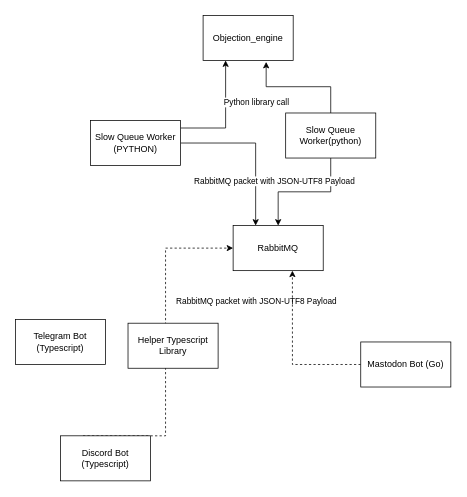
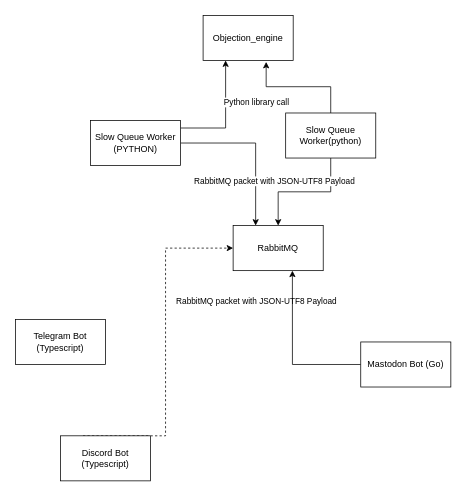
node "Helper Typescript Library": removed
edge "Mastodon Bot (Go)" -> "RabbitMQ": style dashed -> solid
